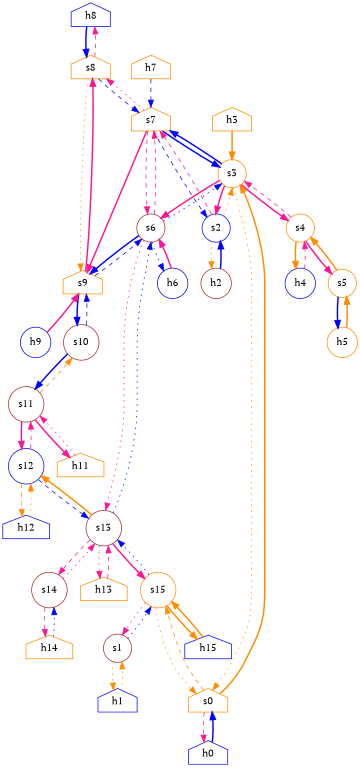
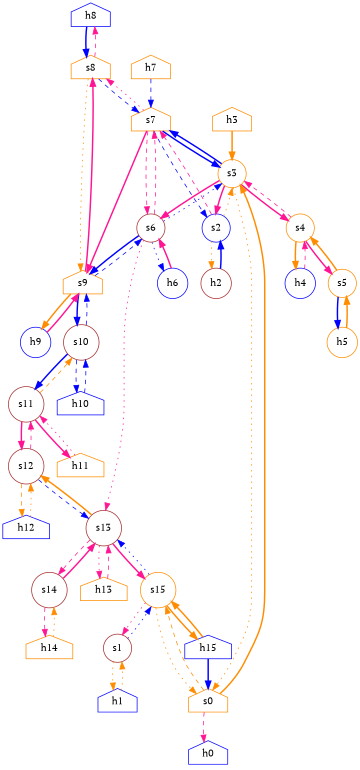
edge "s9" -> "h9": added
edge "s13" -> "s6": removed
node "h10": added
node "s12": color blue -> brown
edge "s14" -> "s13": style dotted -> bold
edge "h14" -> "s14": color blue -> darkorange
edge "h0" -> "s0": now "h15" -> "s0"
